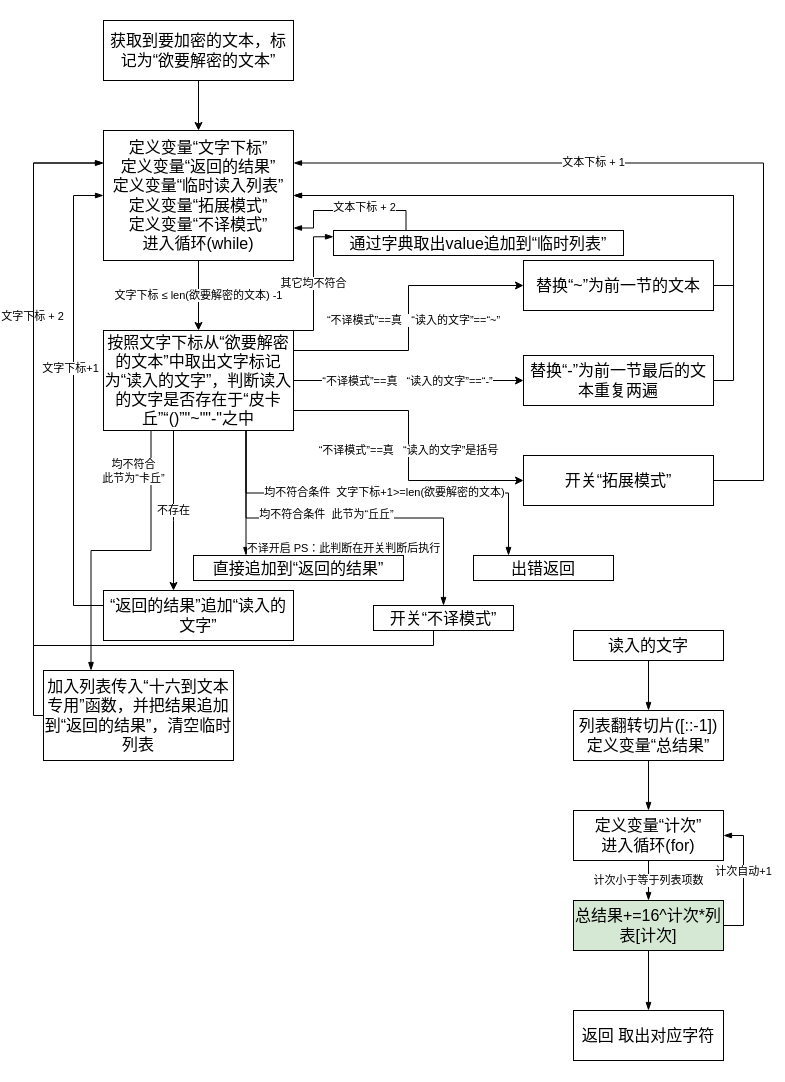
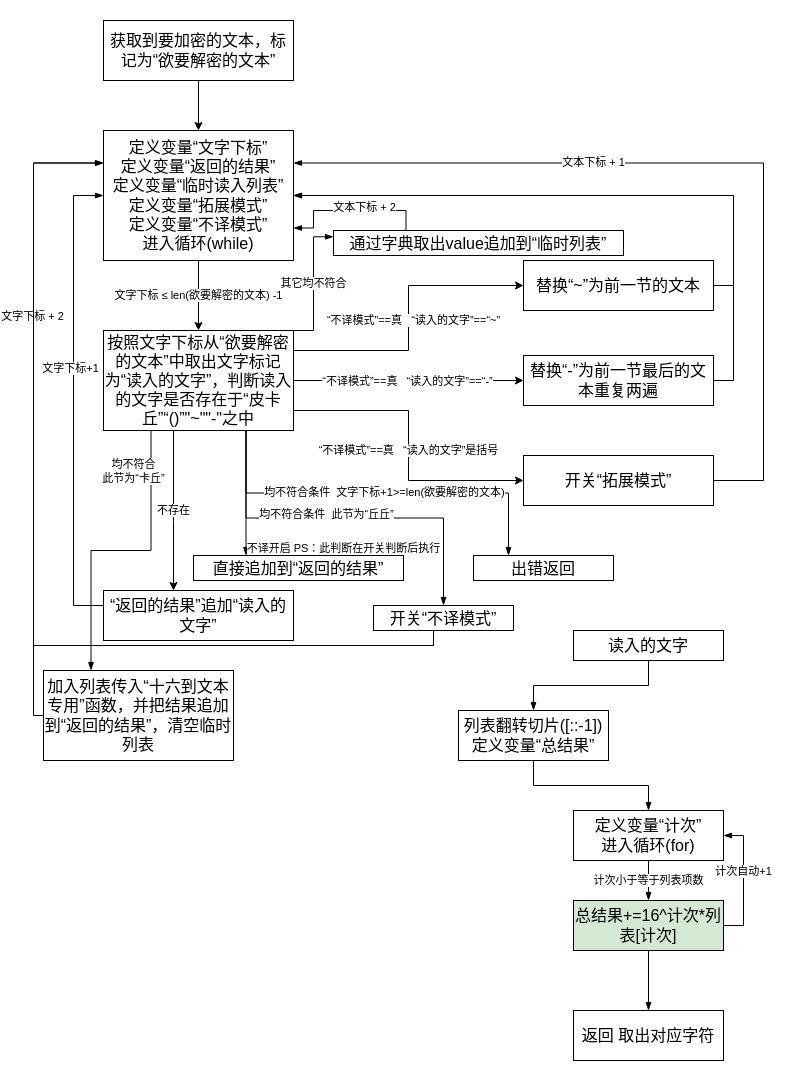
node "列表翻转切片([::-1]) 定义变量“总结果”": moved (649, 736) -> (534, 736)
